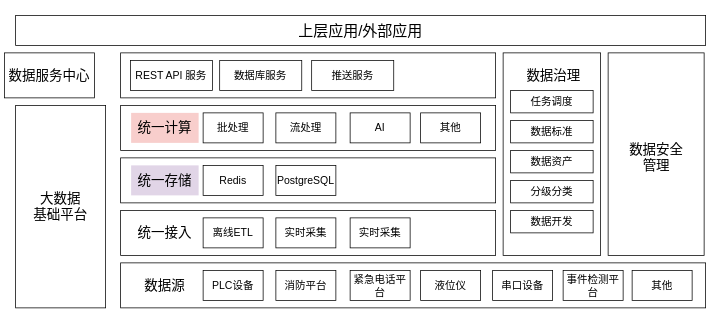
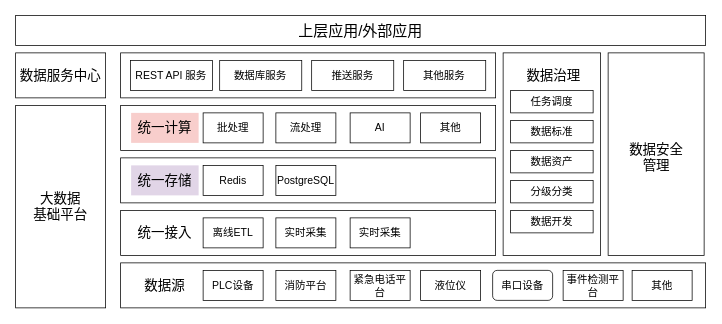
node "数据服务中心": moved (49, 75) -> (60, 75)
node "其他服务": added
node "串口设备": shape rectangle -> rounded rectangle
